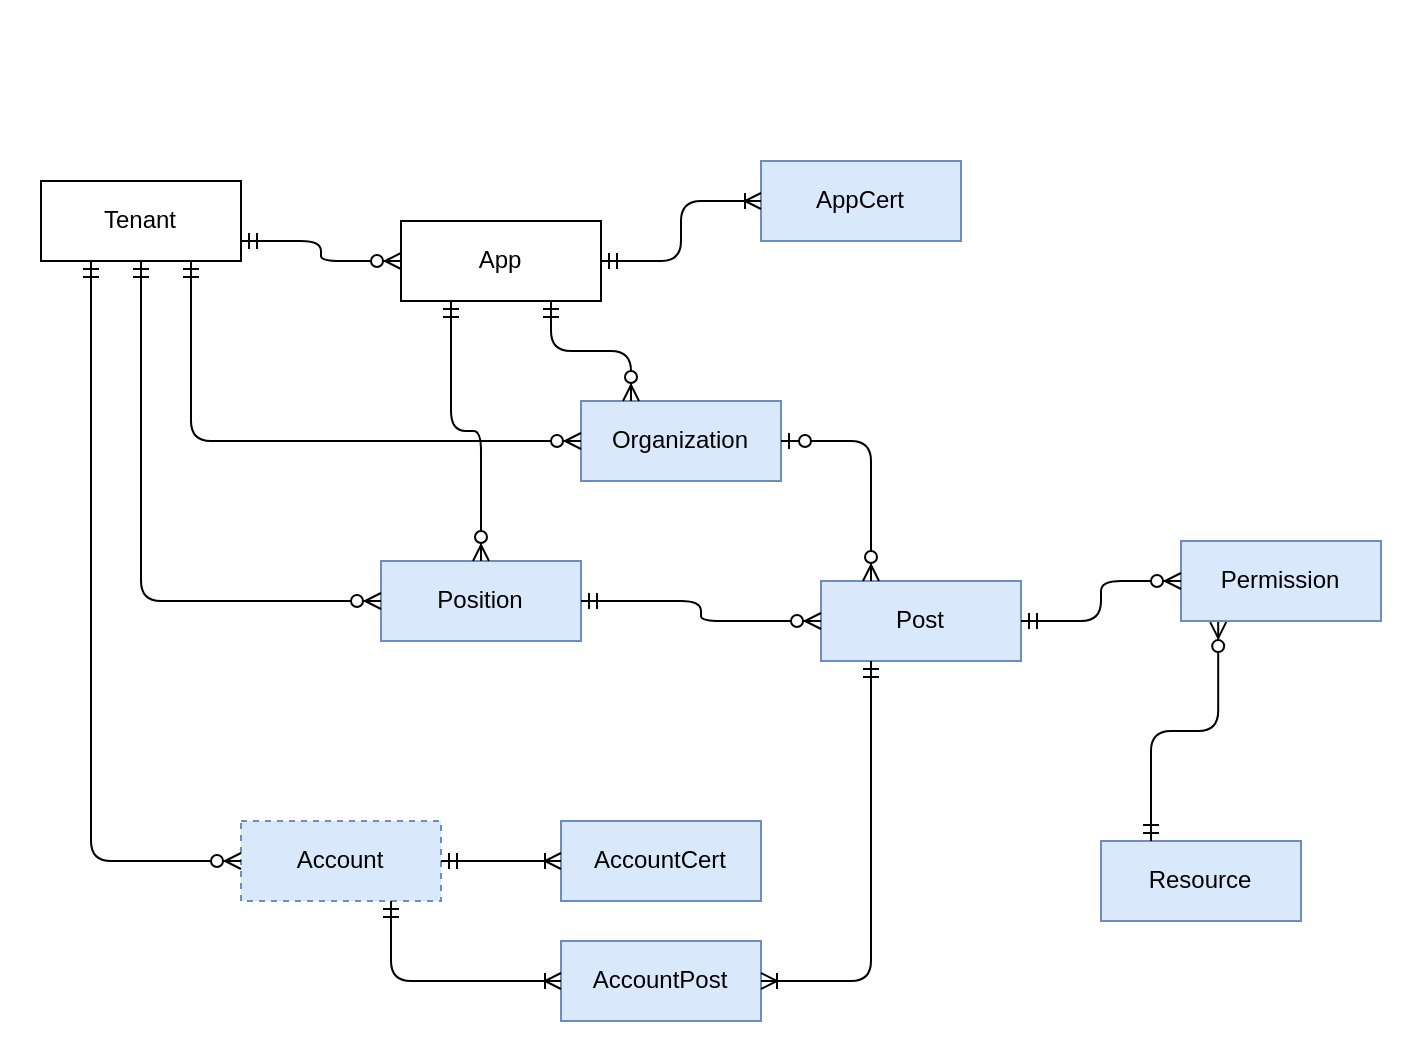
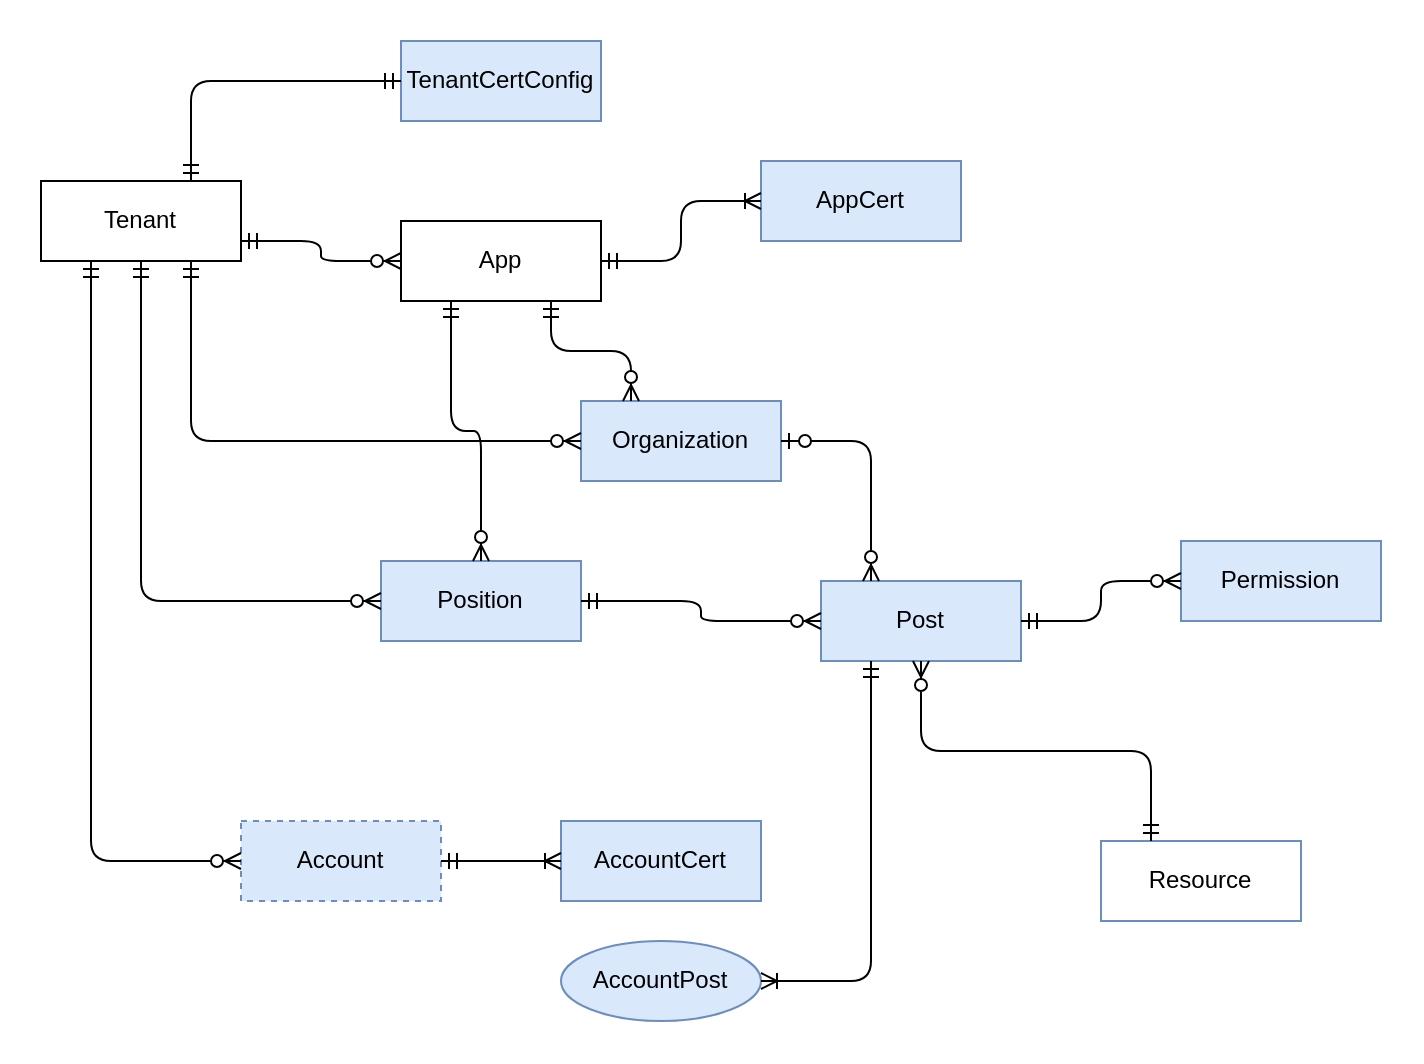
edge "TenantCertConfig" -- "Tenant": added
node "TenantCertConfig": added
edge "Permission" -- "Resource": now "Post" -- "Resource"
node "Resource": fillcolor #dae8fc -> #ffffff
edge "Account" -- "AccountPost": removed
node "AccountPost": shape rectangle -> ellipse
